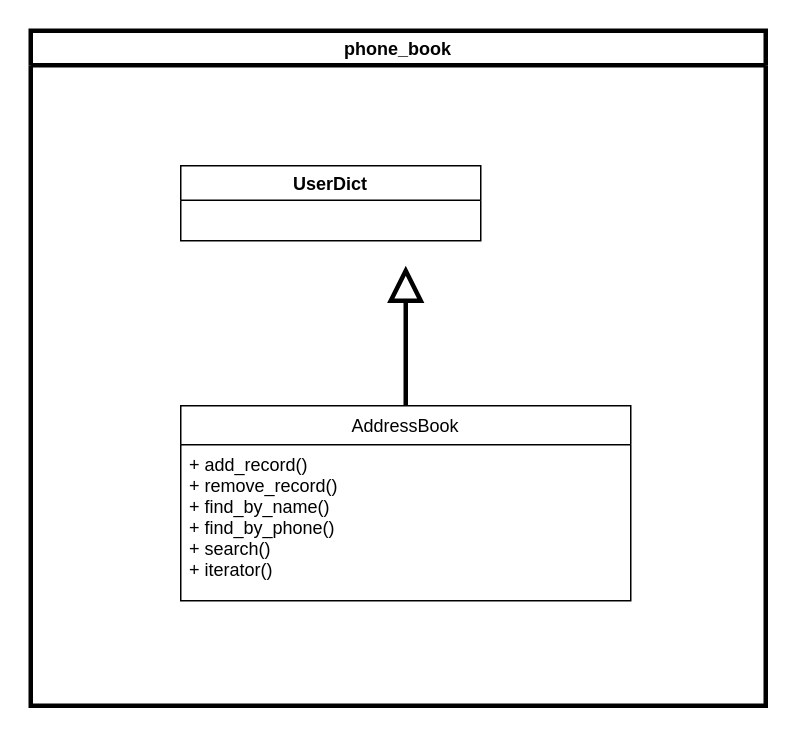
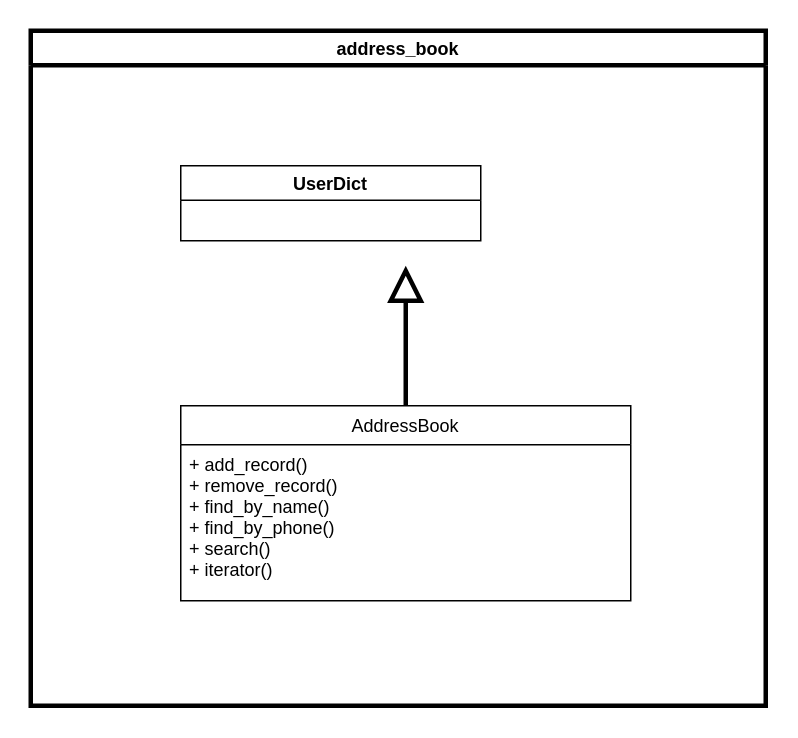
node "phone_book": label "phone_book" -> "address_book"
